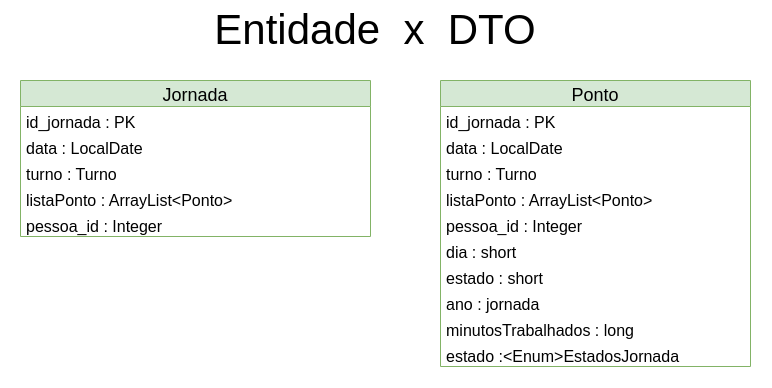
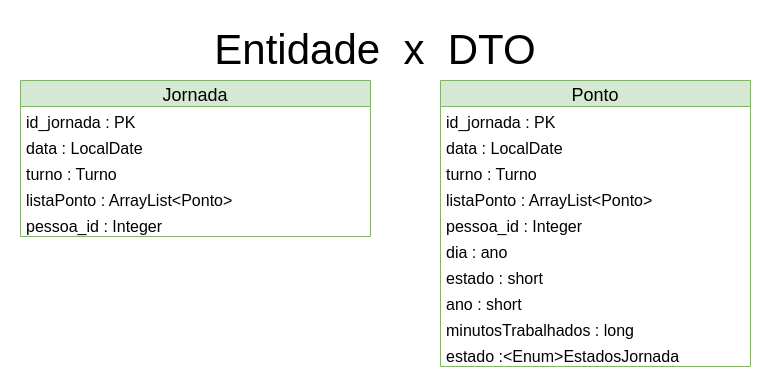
node "Entidade x DTO": moved (376, 31) -> (376, 51)
node "dia : short": label "dia : short" -> "dia : ano"
node "ano : jornada": label "ano : jornada" -> "ano : short"
